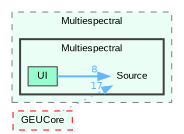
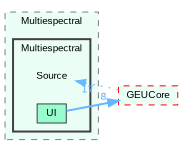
edge "UI" -> "Source": now "UI" -> "GEUCore"
